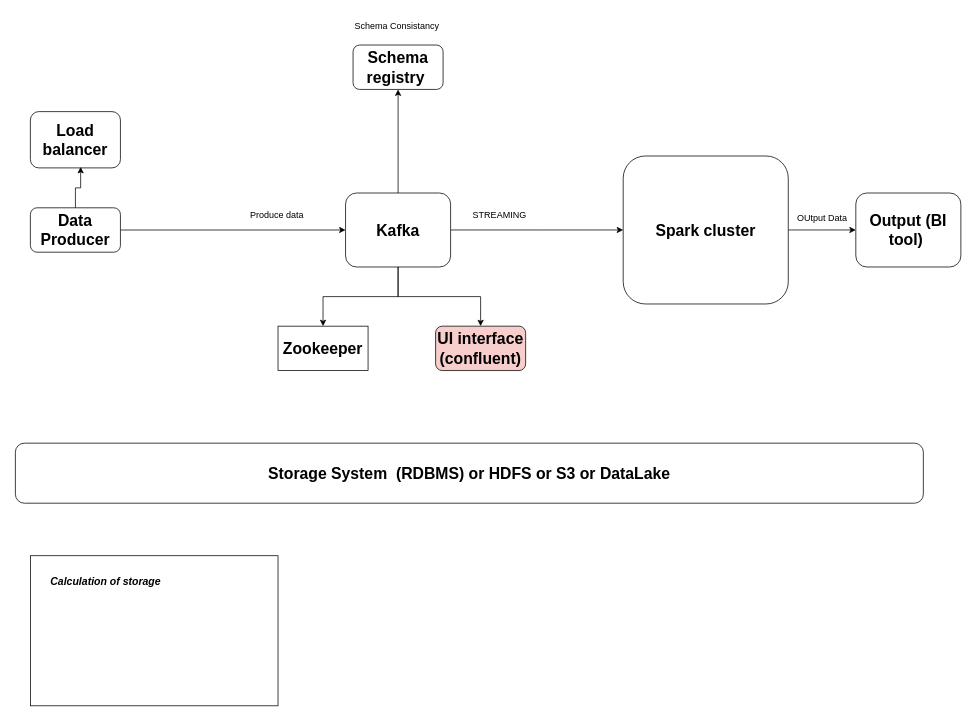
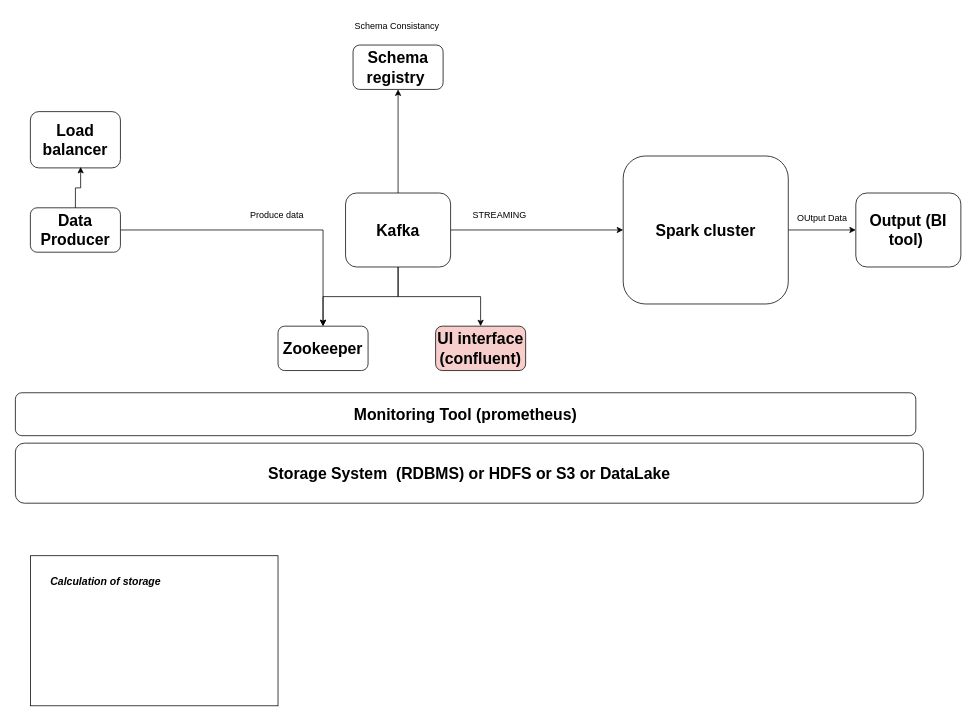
edge "Data Producer" -> "Kafka": now "Data Producer" -> "Zookeeper"
node "Zookeeper": shape rectangle -> rounded rectangle
node "Monitoring Tool (prometheus)": added
